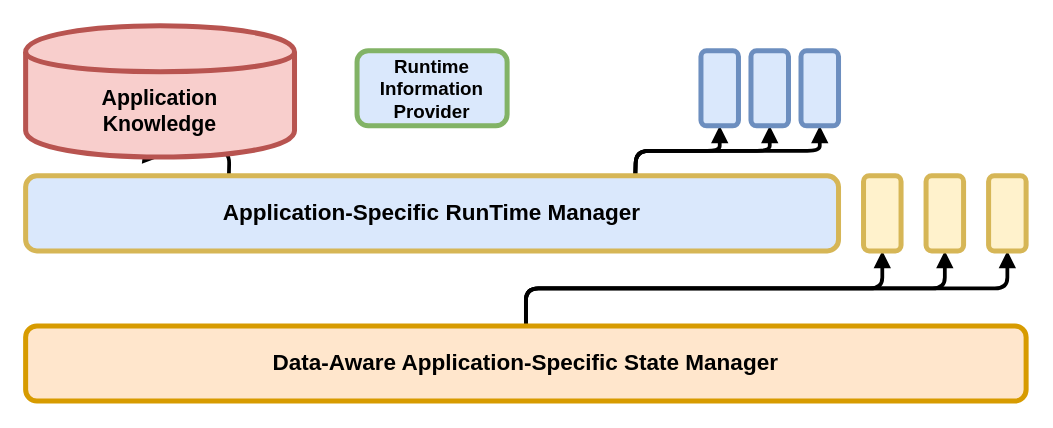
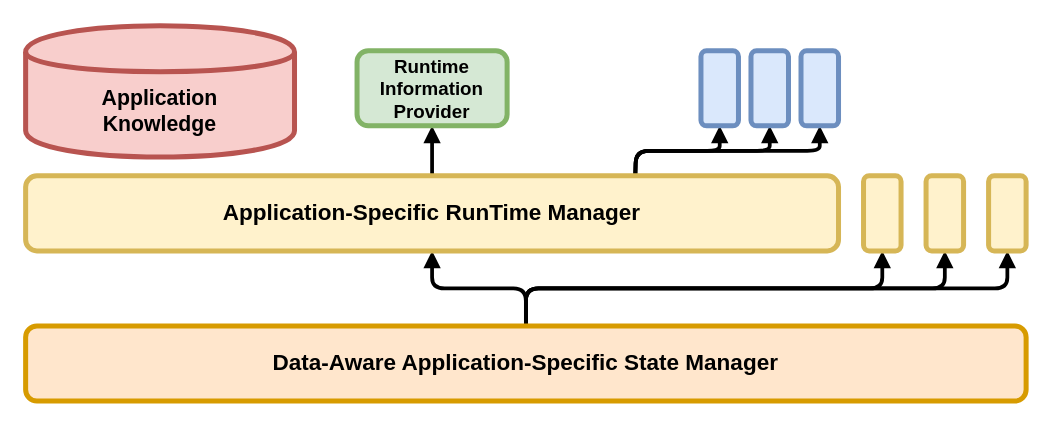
node "Runtime Information Provider": fillcolor #dae8fc -> #d5e8d4
edge "Application-Specific RunTime Manager" -> "Runtime Information Provider": added
edge "Application-Specific RunTime Manager" -> "Application Knowledge": removed
node "Application-Specific RunTime Manager": fillcolor #dae8fc -> #fff2cc
edge "Data-Aware Application-Specific State Manager" -> "Application-Specific RunTime Manager": added
